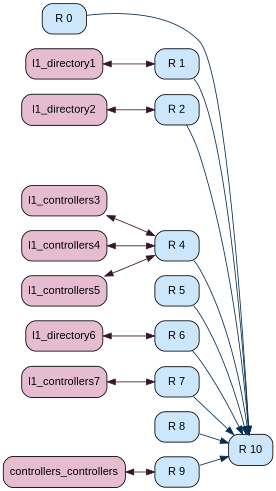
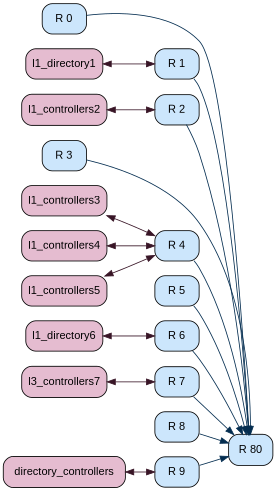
node "l1_directory2": label "l1_directory2" -> "l1_controllers2"
node "R 3": added
node "l1_controllers7": label "l1_controllers7" -> "l3_controllers7"
node "R 10": label "R 10" -> "R 80"
node "controllers_controllers": label "controllers_controllers" -> "directory_controllers"
